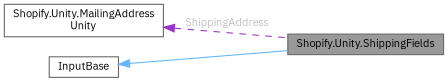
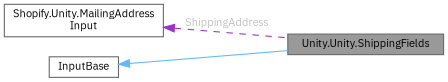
node "Shopify.Unity.MailingAddress Unity": label "Shopify.Unity.MailingAddress Unity" -> "Shopify.Unity.MailingAddress Input"
node "Shopify.Unity.ShippingFields": label "Shopify.Unity.ShippingFields" -> "Unity.Unity.ShippingFields"
